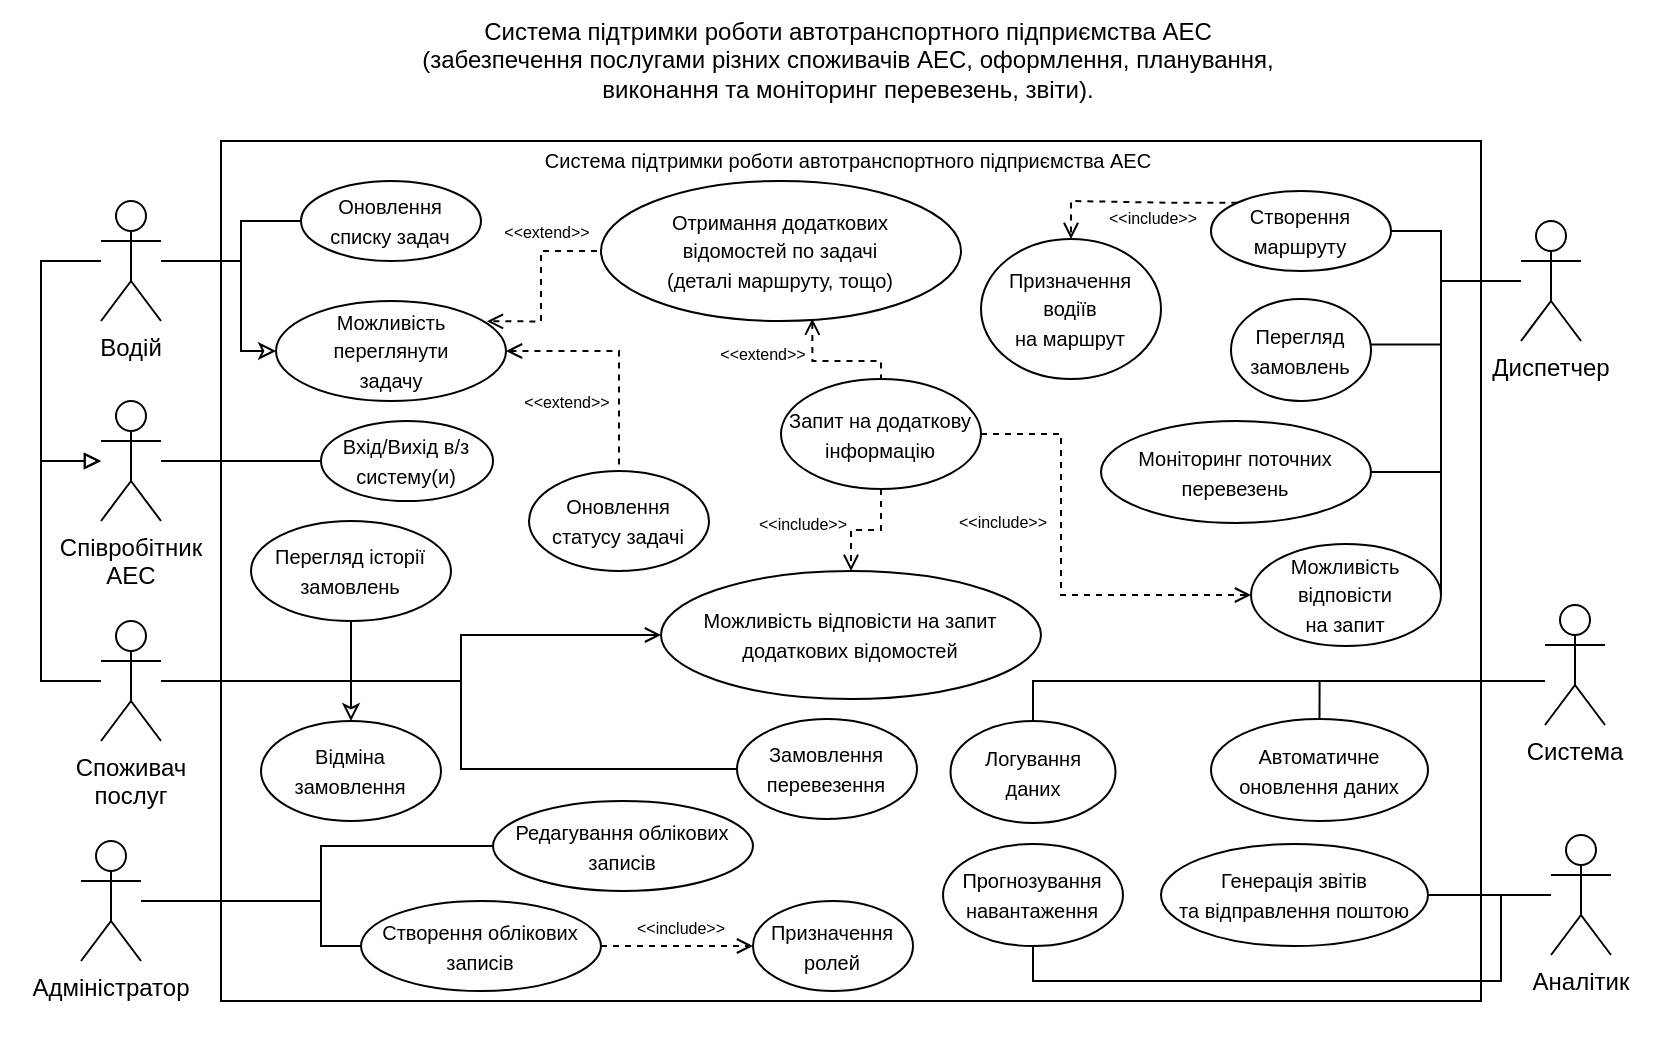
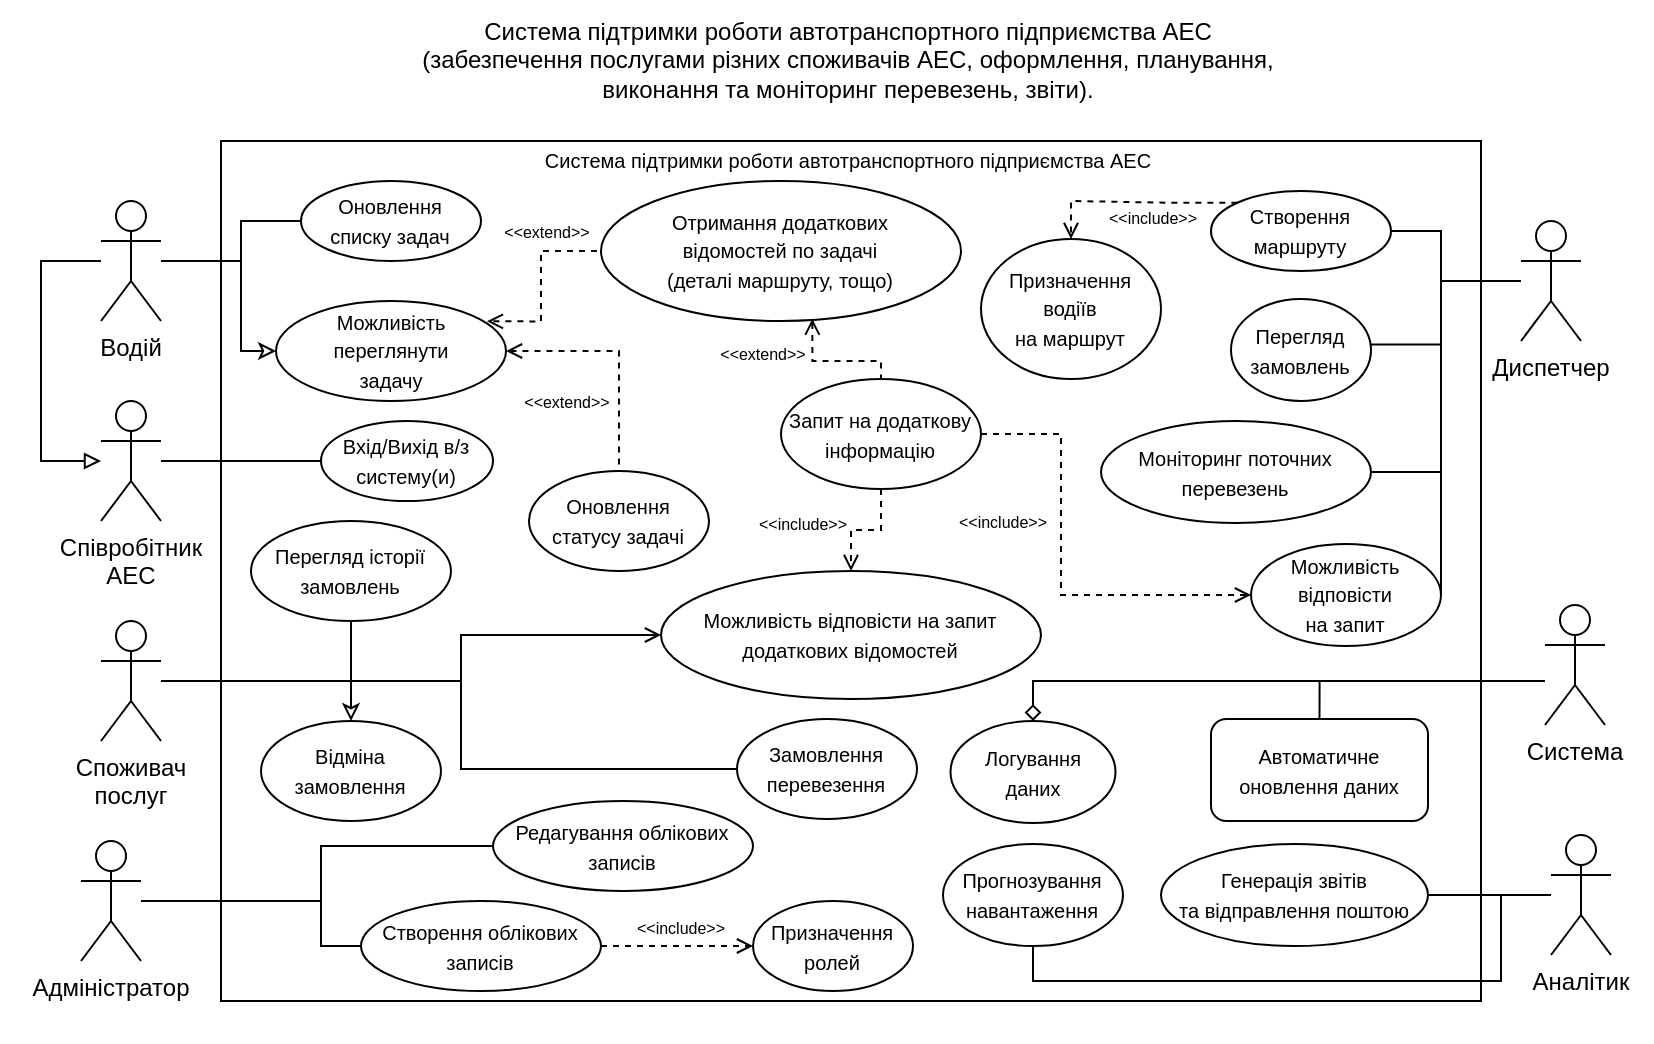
edge "Споживач послуг" -> "Співробітник АЕС": removed
edge "Система" -- "Логування даних": arrowhead none -> diamond
node "Автоматичне оновлення даних": shape ellipse -> rounded rectangle
